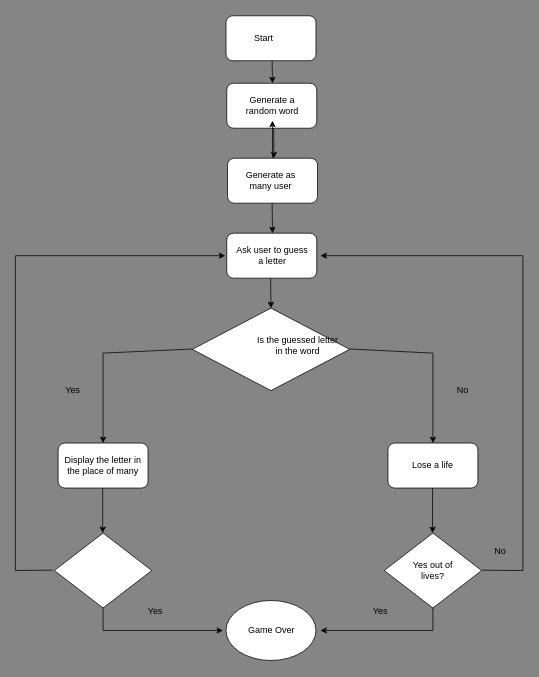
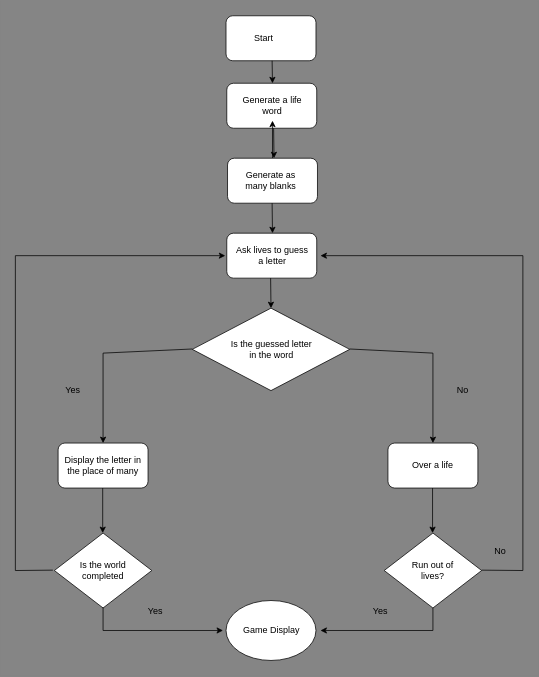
node "Generate a random word": label "Generate a random word" -> "Generate a life word"
node "Generate as many user": label "Generate as many user" -> "Generate as many blanks"
node "Ask user to guess a letter": label "Ask user to guess a letter" -> "Ask lives to guess a letter"
node "Is the guessed letter in the word": moved (298, 345) -> (272, 349)
node "Lose a life": label "Lose a life" -> "Over a life"
node "Is the world completed": added
node "Yes out of lives?": label "Yes out of lives?" -> "Run out of lives?"
node "Game Over": label "Game Over" -> "Game Display"
